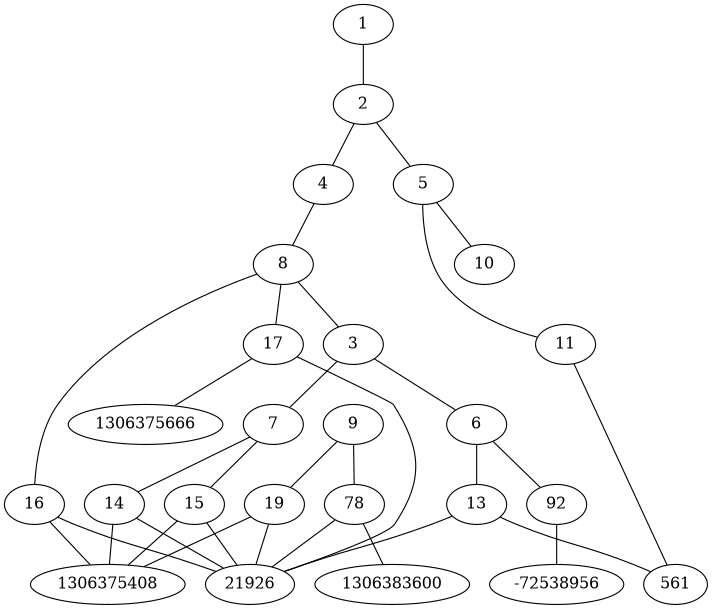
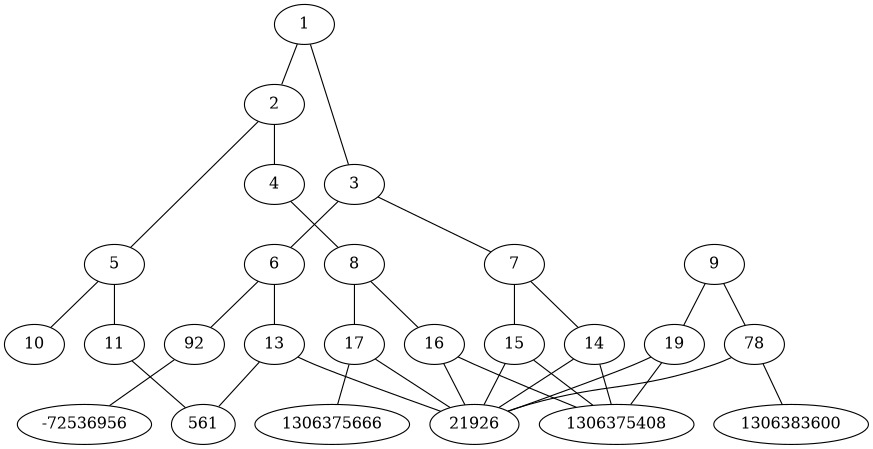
edge "8" -- "3": now "1" -- "3"
node "-72538956": label "-72538956" -> "-72536956"
